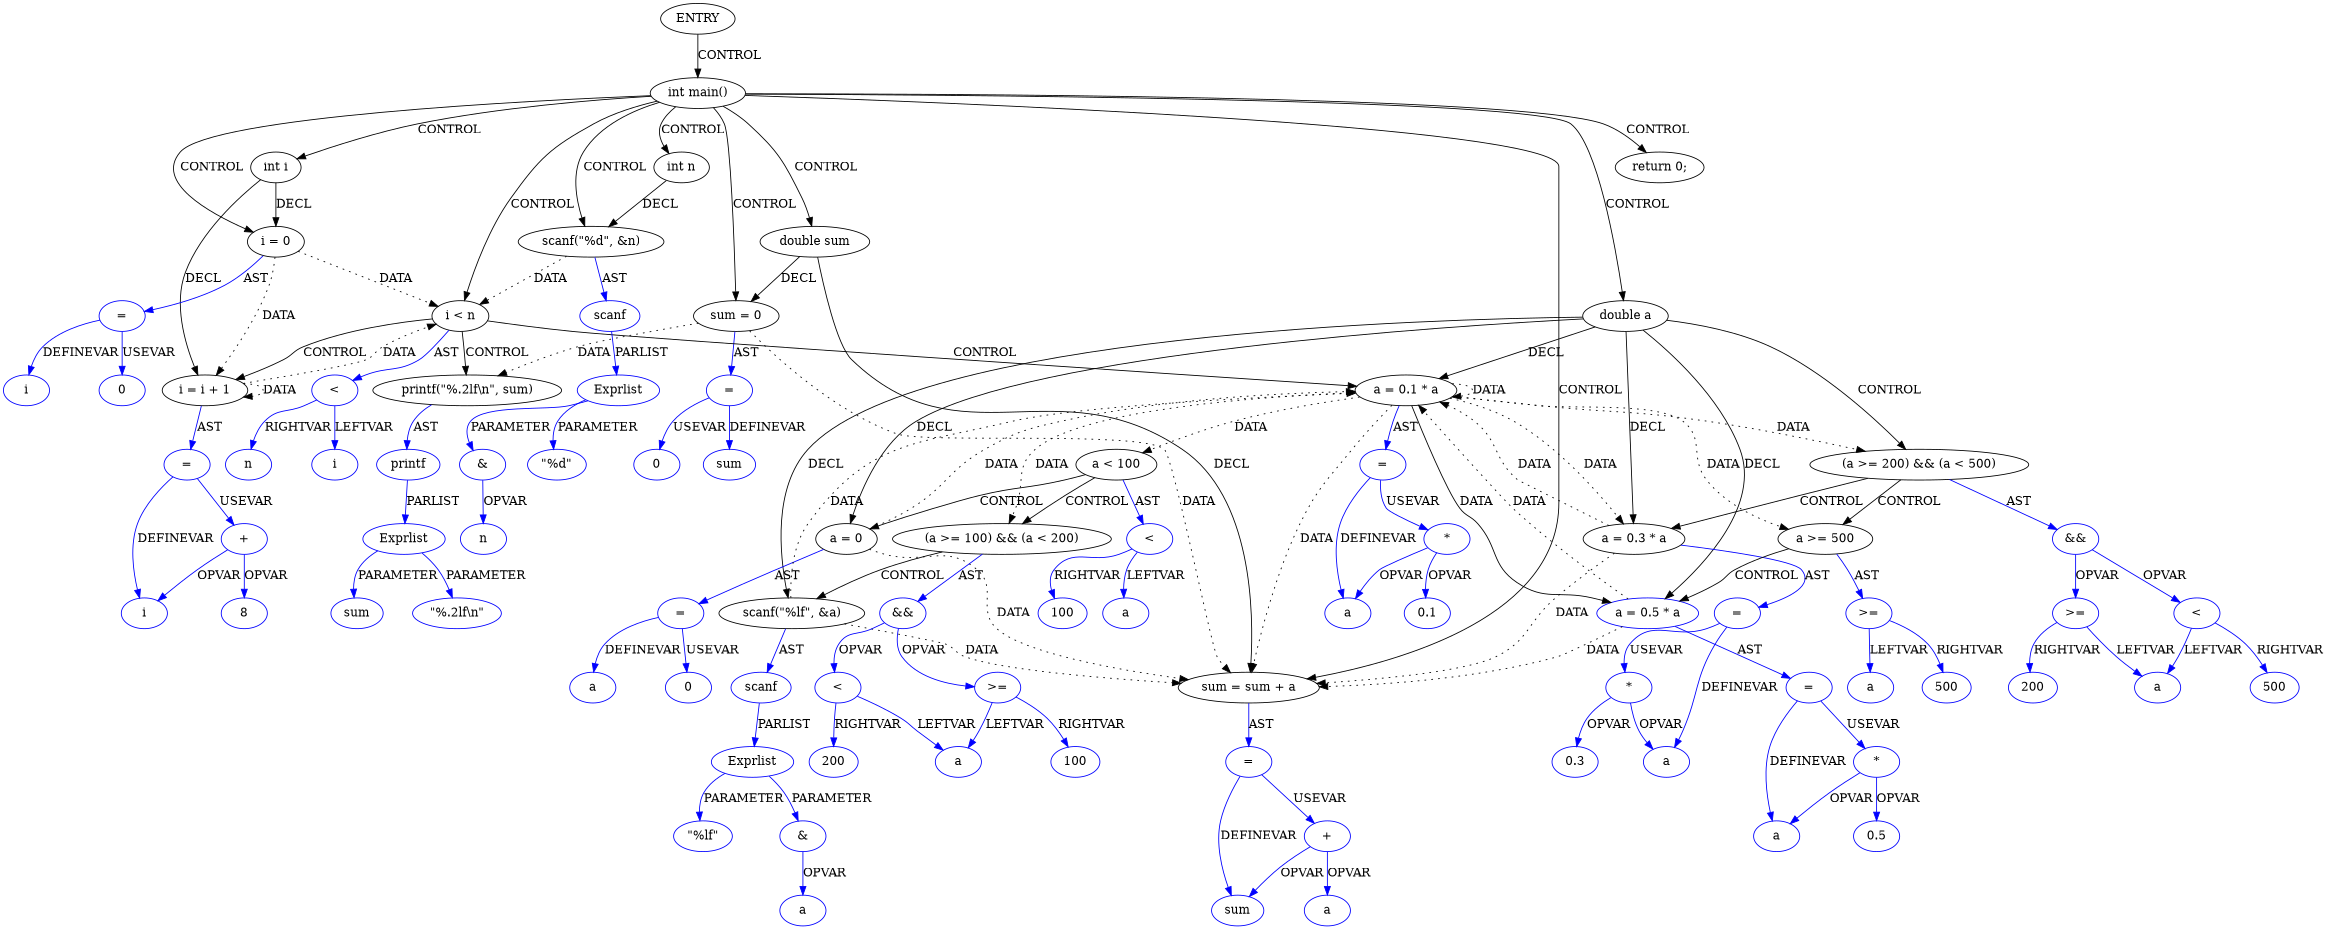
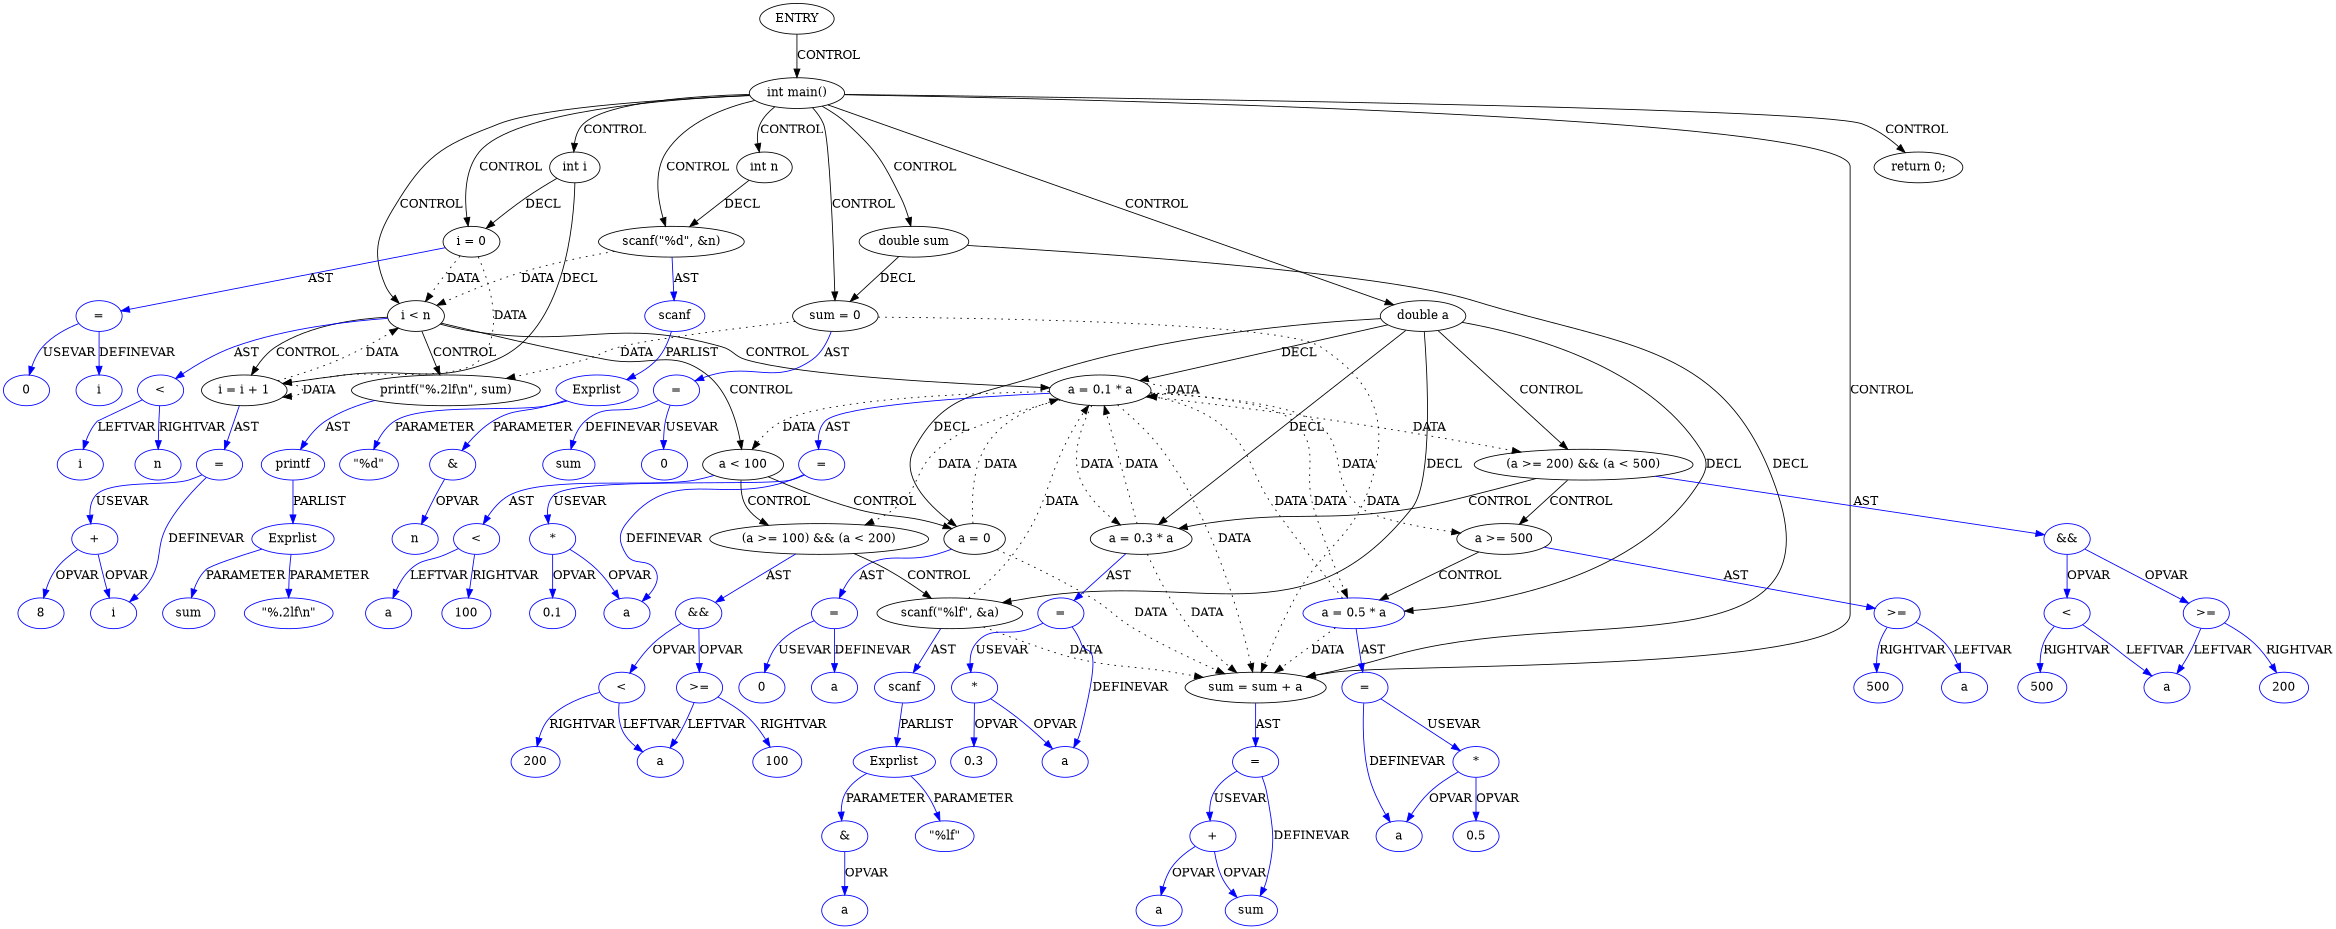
edge "i < n" -> "a < 100": added, label "CONTROL"
edge "a = 0.1 * a" -> "a = 0.5 * a": style solid -> dotted
